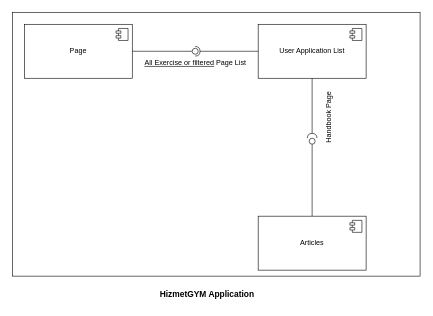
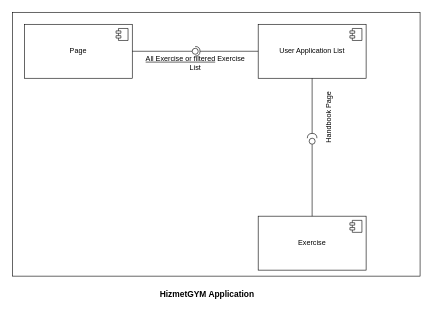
node "All Exercise or filtered Page List": label "All Exercise or filtered Page List" -> "All Exercise or filtered Exercise List"
node "Articles": label "Articles" -> "Exercise"
